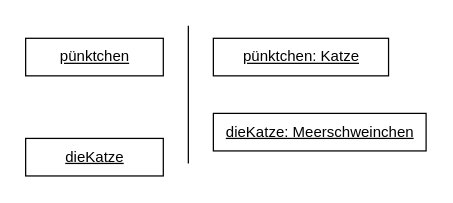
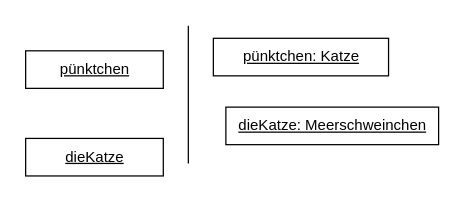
node "pünktchen": moved (94, 57) -> (94, 69)
node "dieKatze: Meerschweinchen": moved (319, 132) -> (332, 126)
